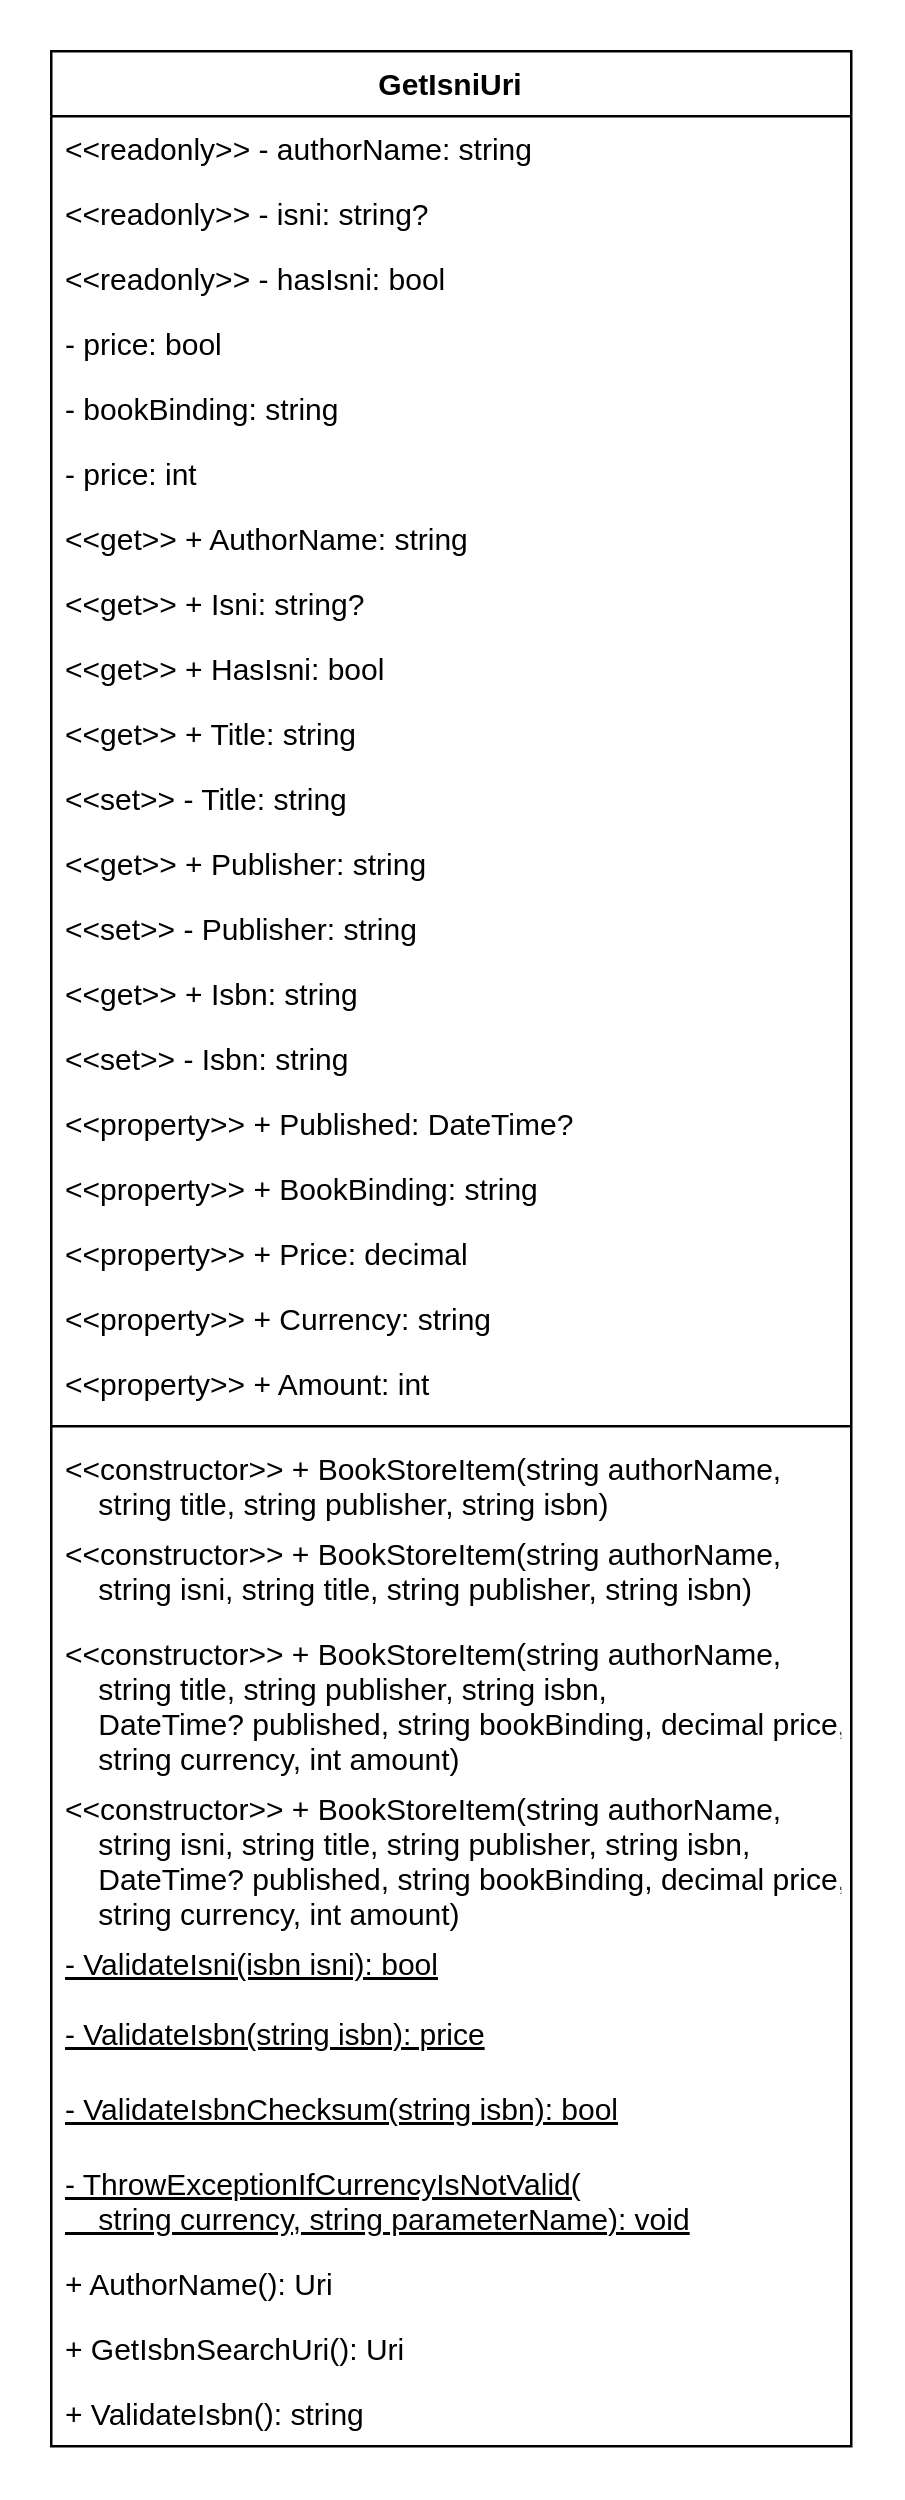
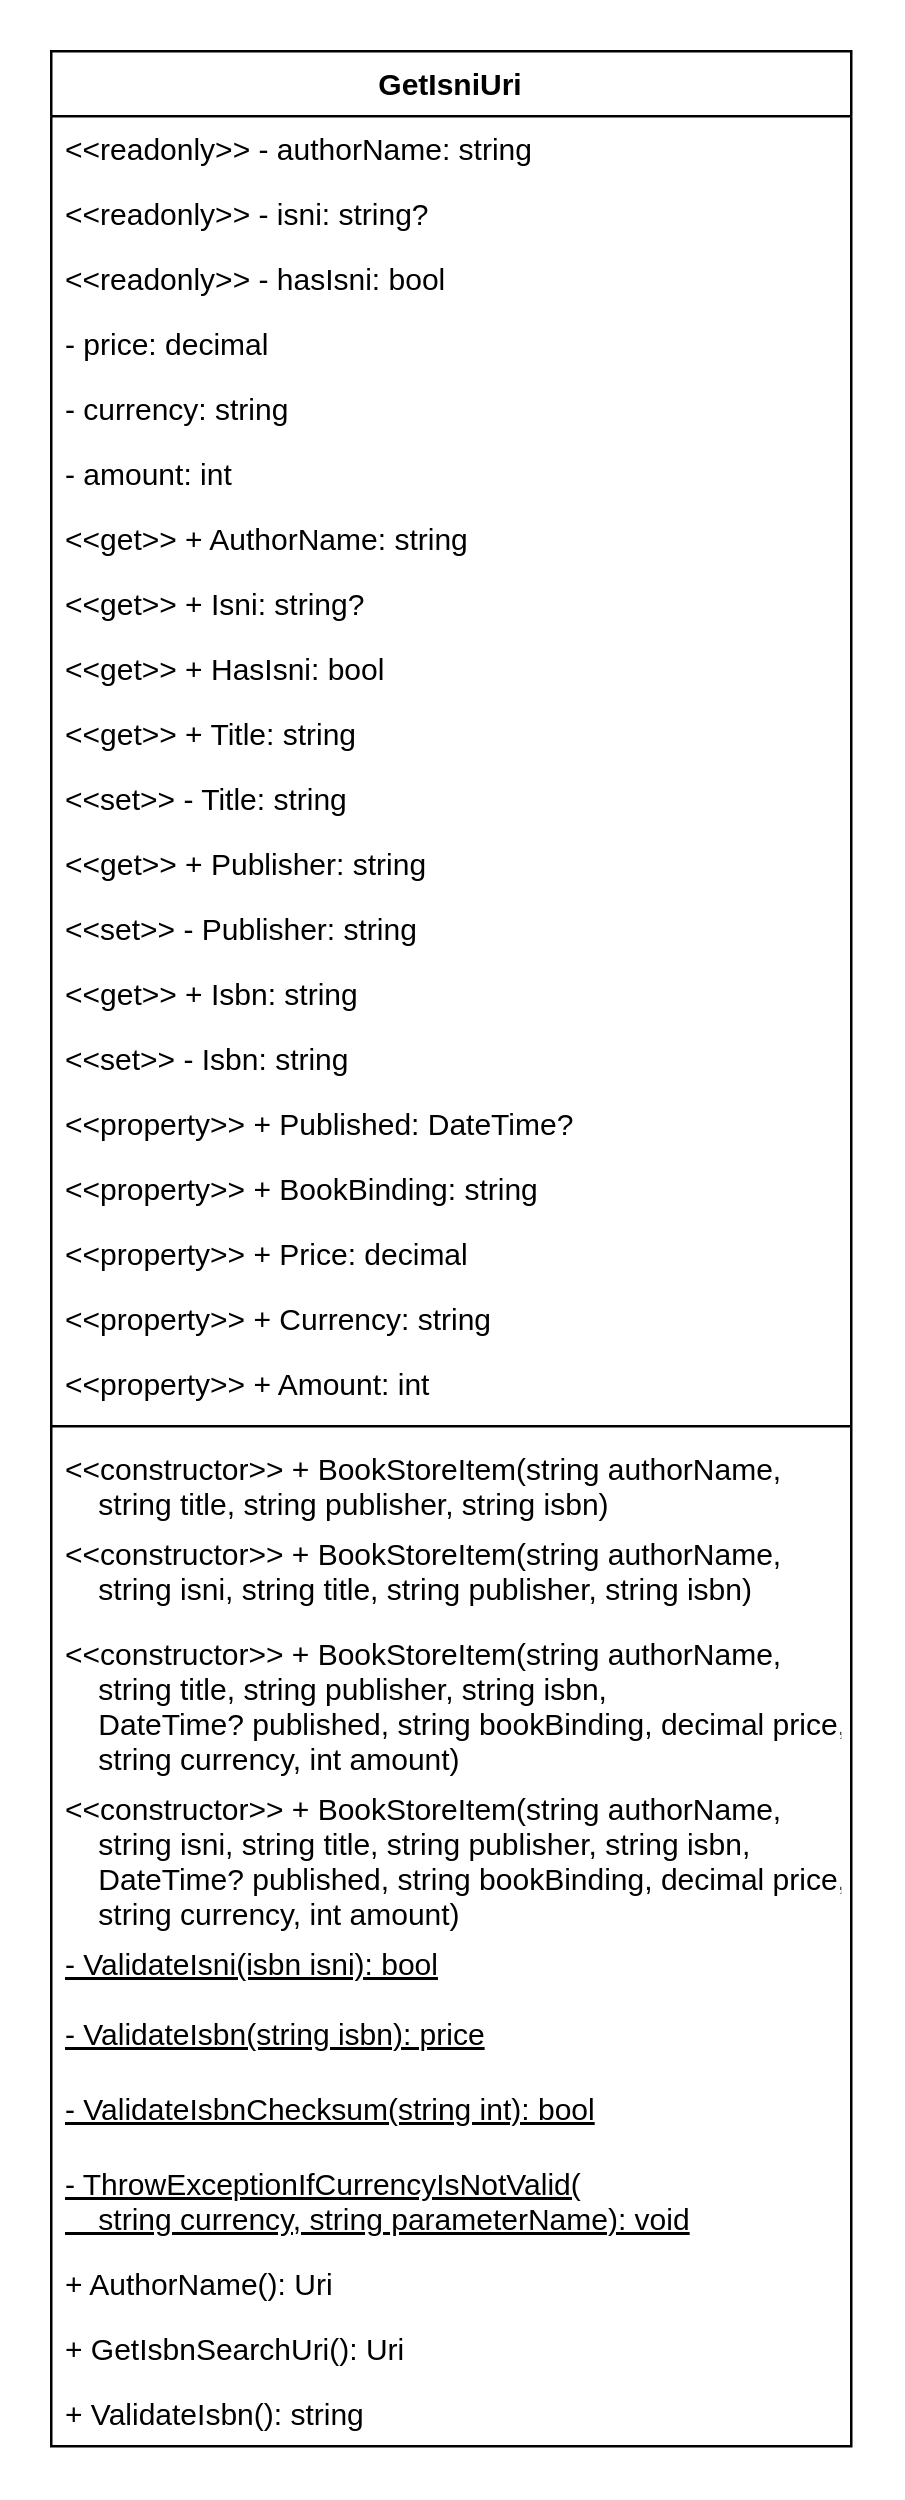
node "- price: bool": label "- price: bool" -> "- price: decimal"
node "- bookBinding: string": label "- bookBinding: string" -> "- currency: string"
node "- price: int": label "- price: int" -> "- amount: int"
node "- ValidateIsbnChecksum(string isbn): bool": label "- ValidateIsbnChecksum(string isbn): bool" -> "- ValidateIsbnChecksum(string int): bool"
